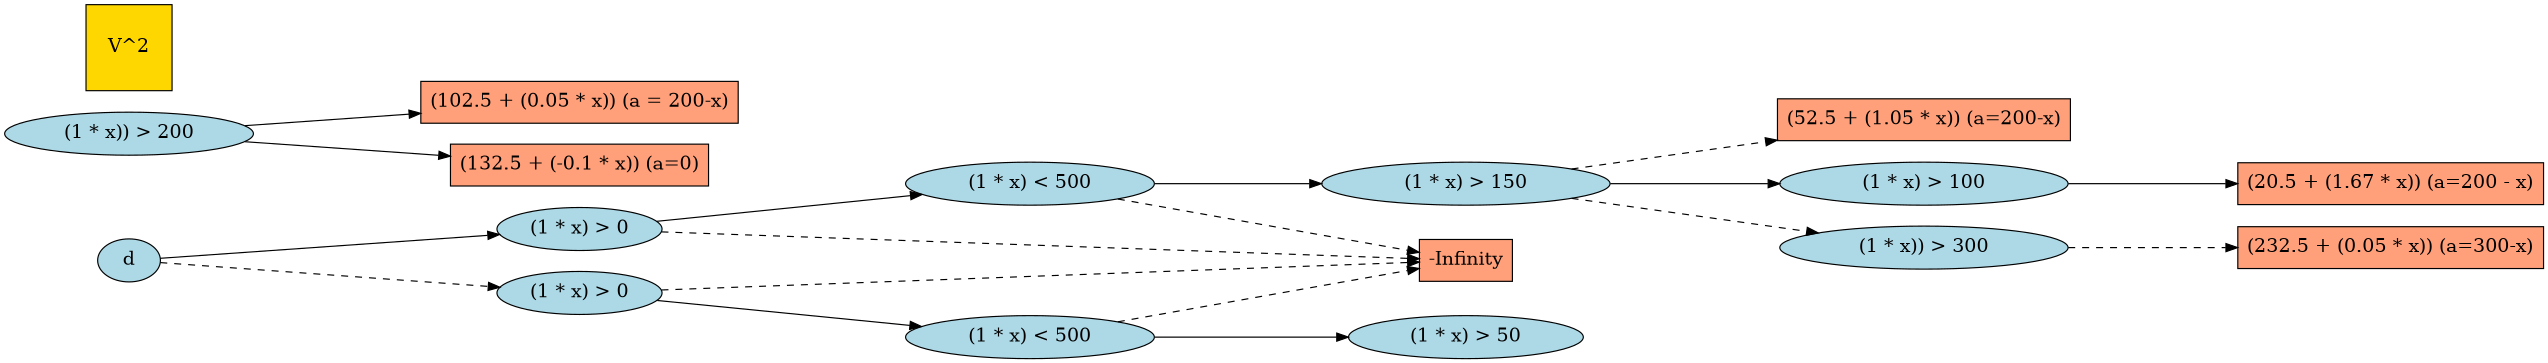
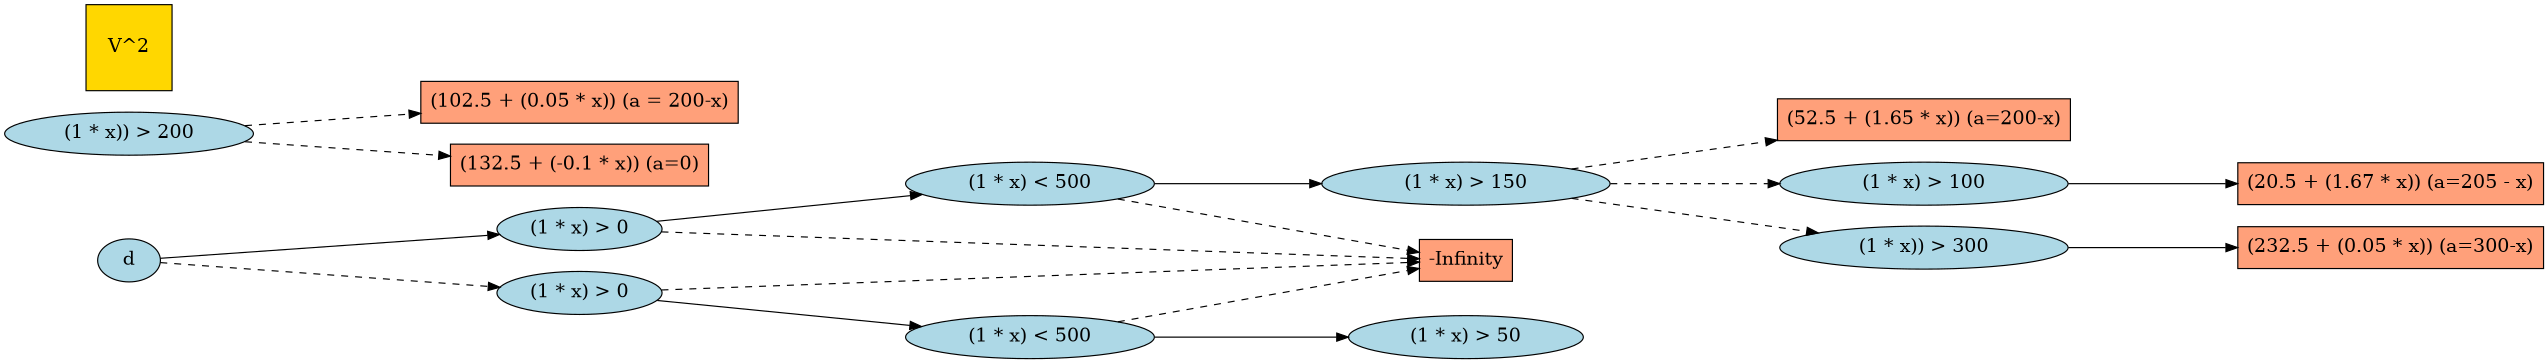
edge "(1 * x)) > 200" -> "(102.5 + (0.05 * x)) (a = 200-x)": style solid -> dashed
node "(52.5 + (1.05 * x)) (a=200-x)": label "(52.5 + (1.05 * x)) (a=200-x)" -> "(52.5 + (1.65 * x)) (a=200-x)"
edge "(1 * x)) > 200" -> "(132.5 + (-0.1 * x)) (a=0)": style solid -> dashed
edge "(1 * x) > 150" -> "(1 * x) > 100": style solid -> dashed
node "(20.5 + (1.67 * x)) (a=200 - x)": label "(20.5 + (1.67 * x)) (a=200 - x)" -> "(20.5 + (1.67 * x)) (a=205 - x)"
edge "(1 * x)) > 300" -> "(232.5 + (0.05 * x)) (a=300-x)": style dashed -> solid
